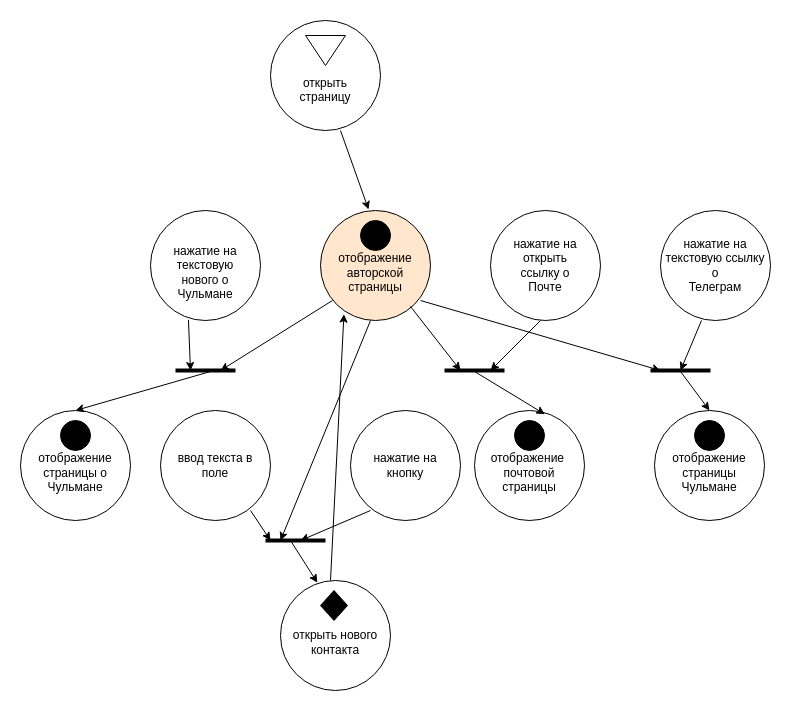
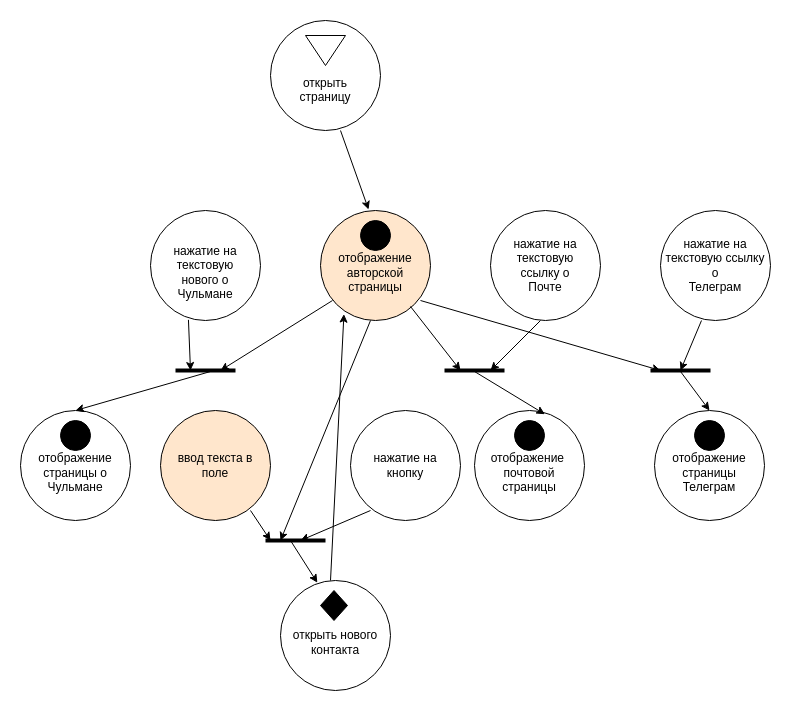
node "нажатие на открыть ссылку о Почте": label "нажатие на открыть ссылку о Почте" -> "нажатие на текстовую ссылку о Почте"
node "ввод текста в поле": fillcolor #ffffff -> #ffe6cc
node "отображение страницы Чульмане": label "отображение страницы Чульмане" -> "отображение страницы Телеграм"
